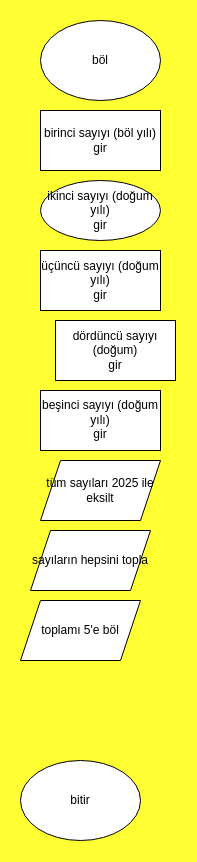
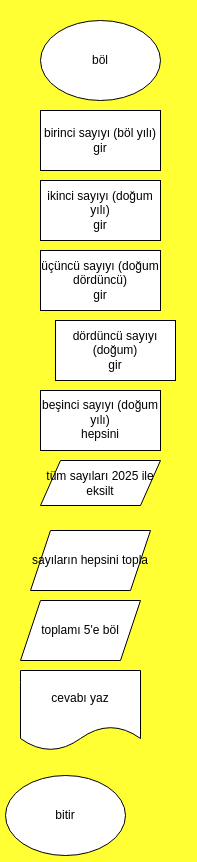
node "ikinci sayıyı (doğum yılı) gir": shape ellipse -> rectangle
node "üçüncü sayıyı (doğum yılı) gir": label "üçüncü sayıyı (doğum yılı) gir" -> "üçüncü sayıyı (doğum dördüncü) gir"
node "beşinci sayıyı (doğum yılı) gir": label "beşinci sayıyı (doğum yılı) gir" -> "beşinci sayıyı (doğum yılı) hepsini"
node "tüm sayıları 2025 ile eksilt": size 120x60 -> 120x45
node "cevabı yaz": added
node "bitir": moved (81, 801) -> (66, 816)
